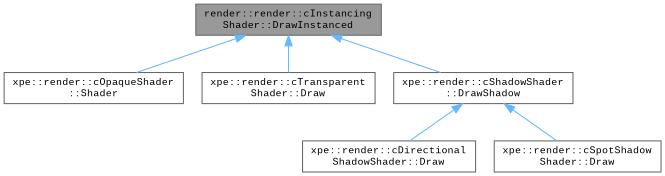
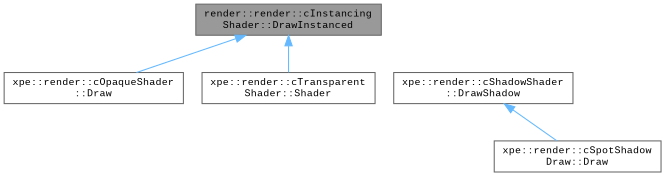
edge "xpe::render::cShadowShader ::DrawShadow" -> "render::render::cInstancing Shader::DrawInstanced": removed
node "xpe::render::cOpaqueShader ::Shader": label "xpe::render::cOpaqueShader ::Shader" -> "xpe::render::cOpaqueShader ::Draw"
node "xpe::render::cTransparent Shader::Draw": label "xpe::render::cTransparent Shader::Draw" -> "xpe::render::cTransparent Shader::Shader"
node "xpe::render::cDirectional ShadowShader::Draw": removed
node "xpe::render::cSpotShadow Shader::Draw": label "xpe::render::cSpotShadow Shader::Draw" -> "xpe::render::cSpotShadow Draw::Draw"
